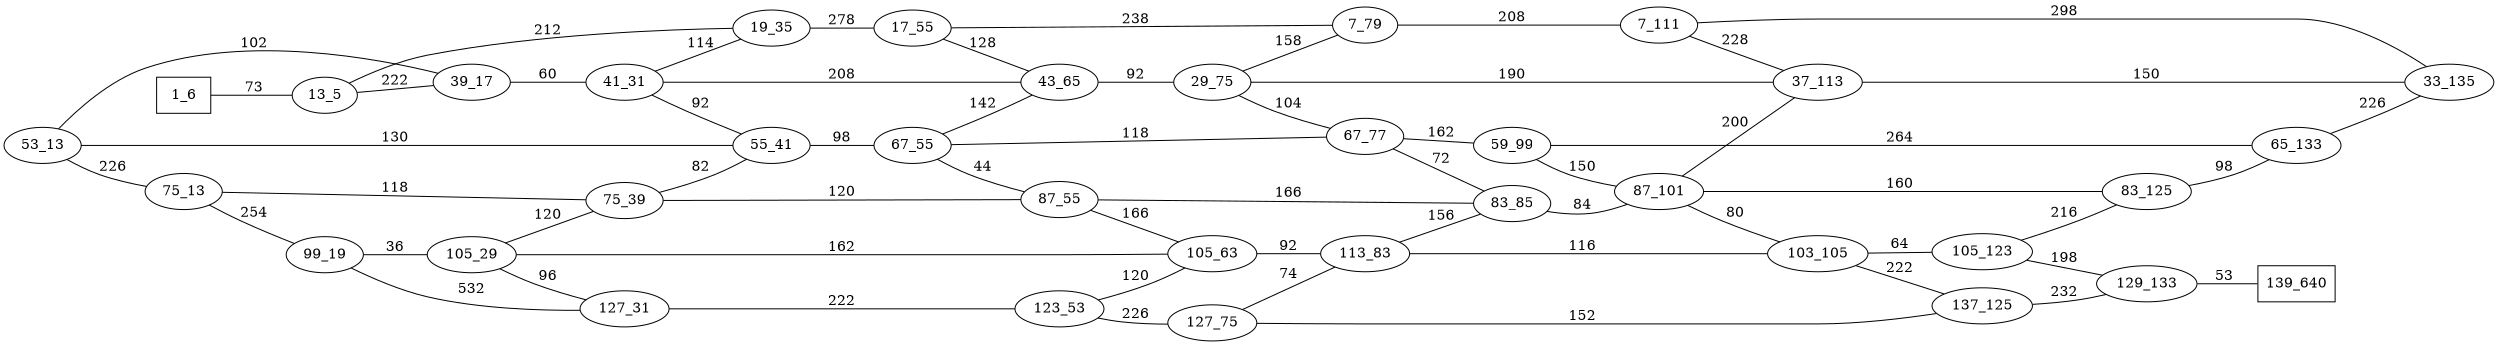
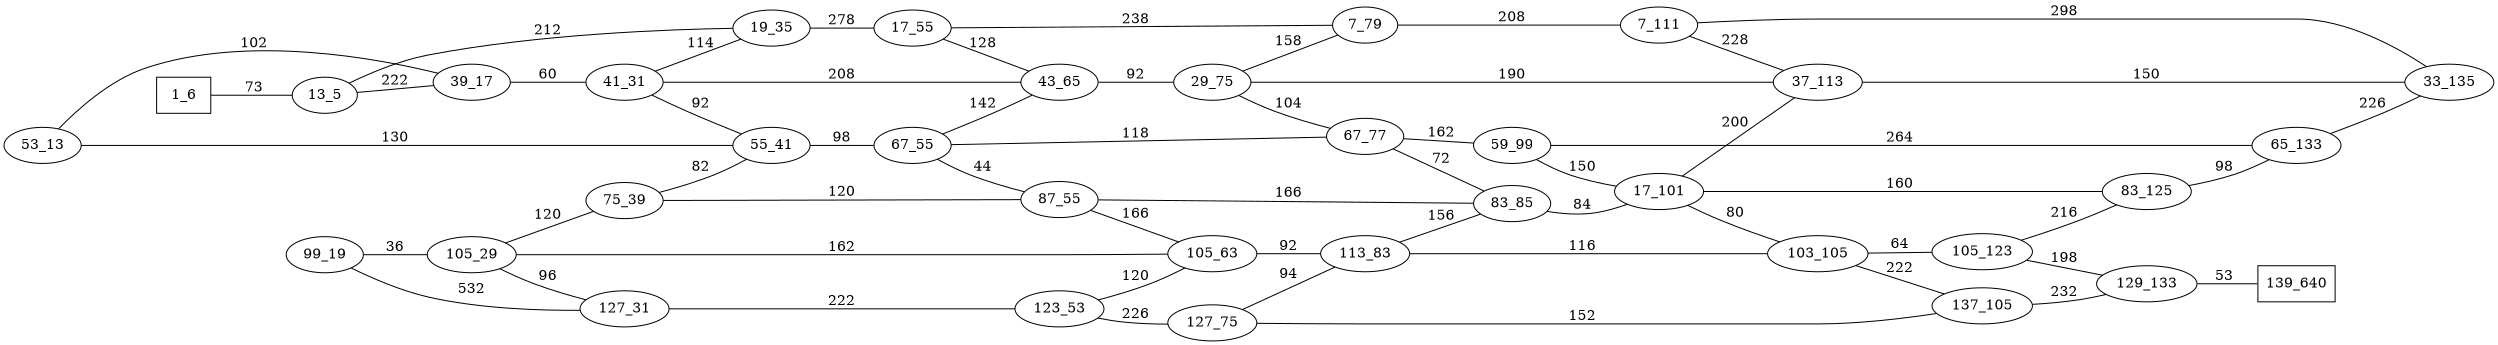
node "75_13": removed
node "87_101": label "87_101" -> "17_101"
edge "113_83" -- "127_75": label "74" -> "94"
node "137_125": label "137_125" -> "137_105"
